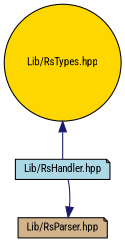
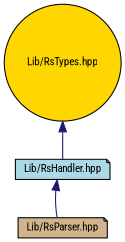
edge "Lib/RsHandler.hpp" -> "Lib/RsParser.hpp": reversed
